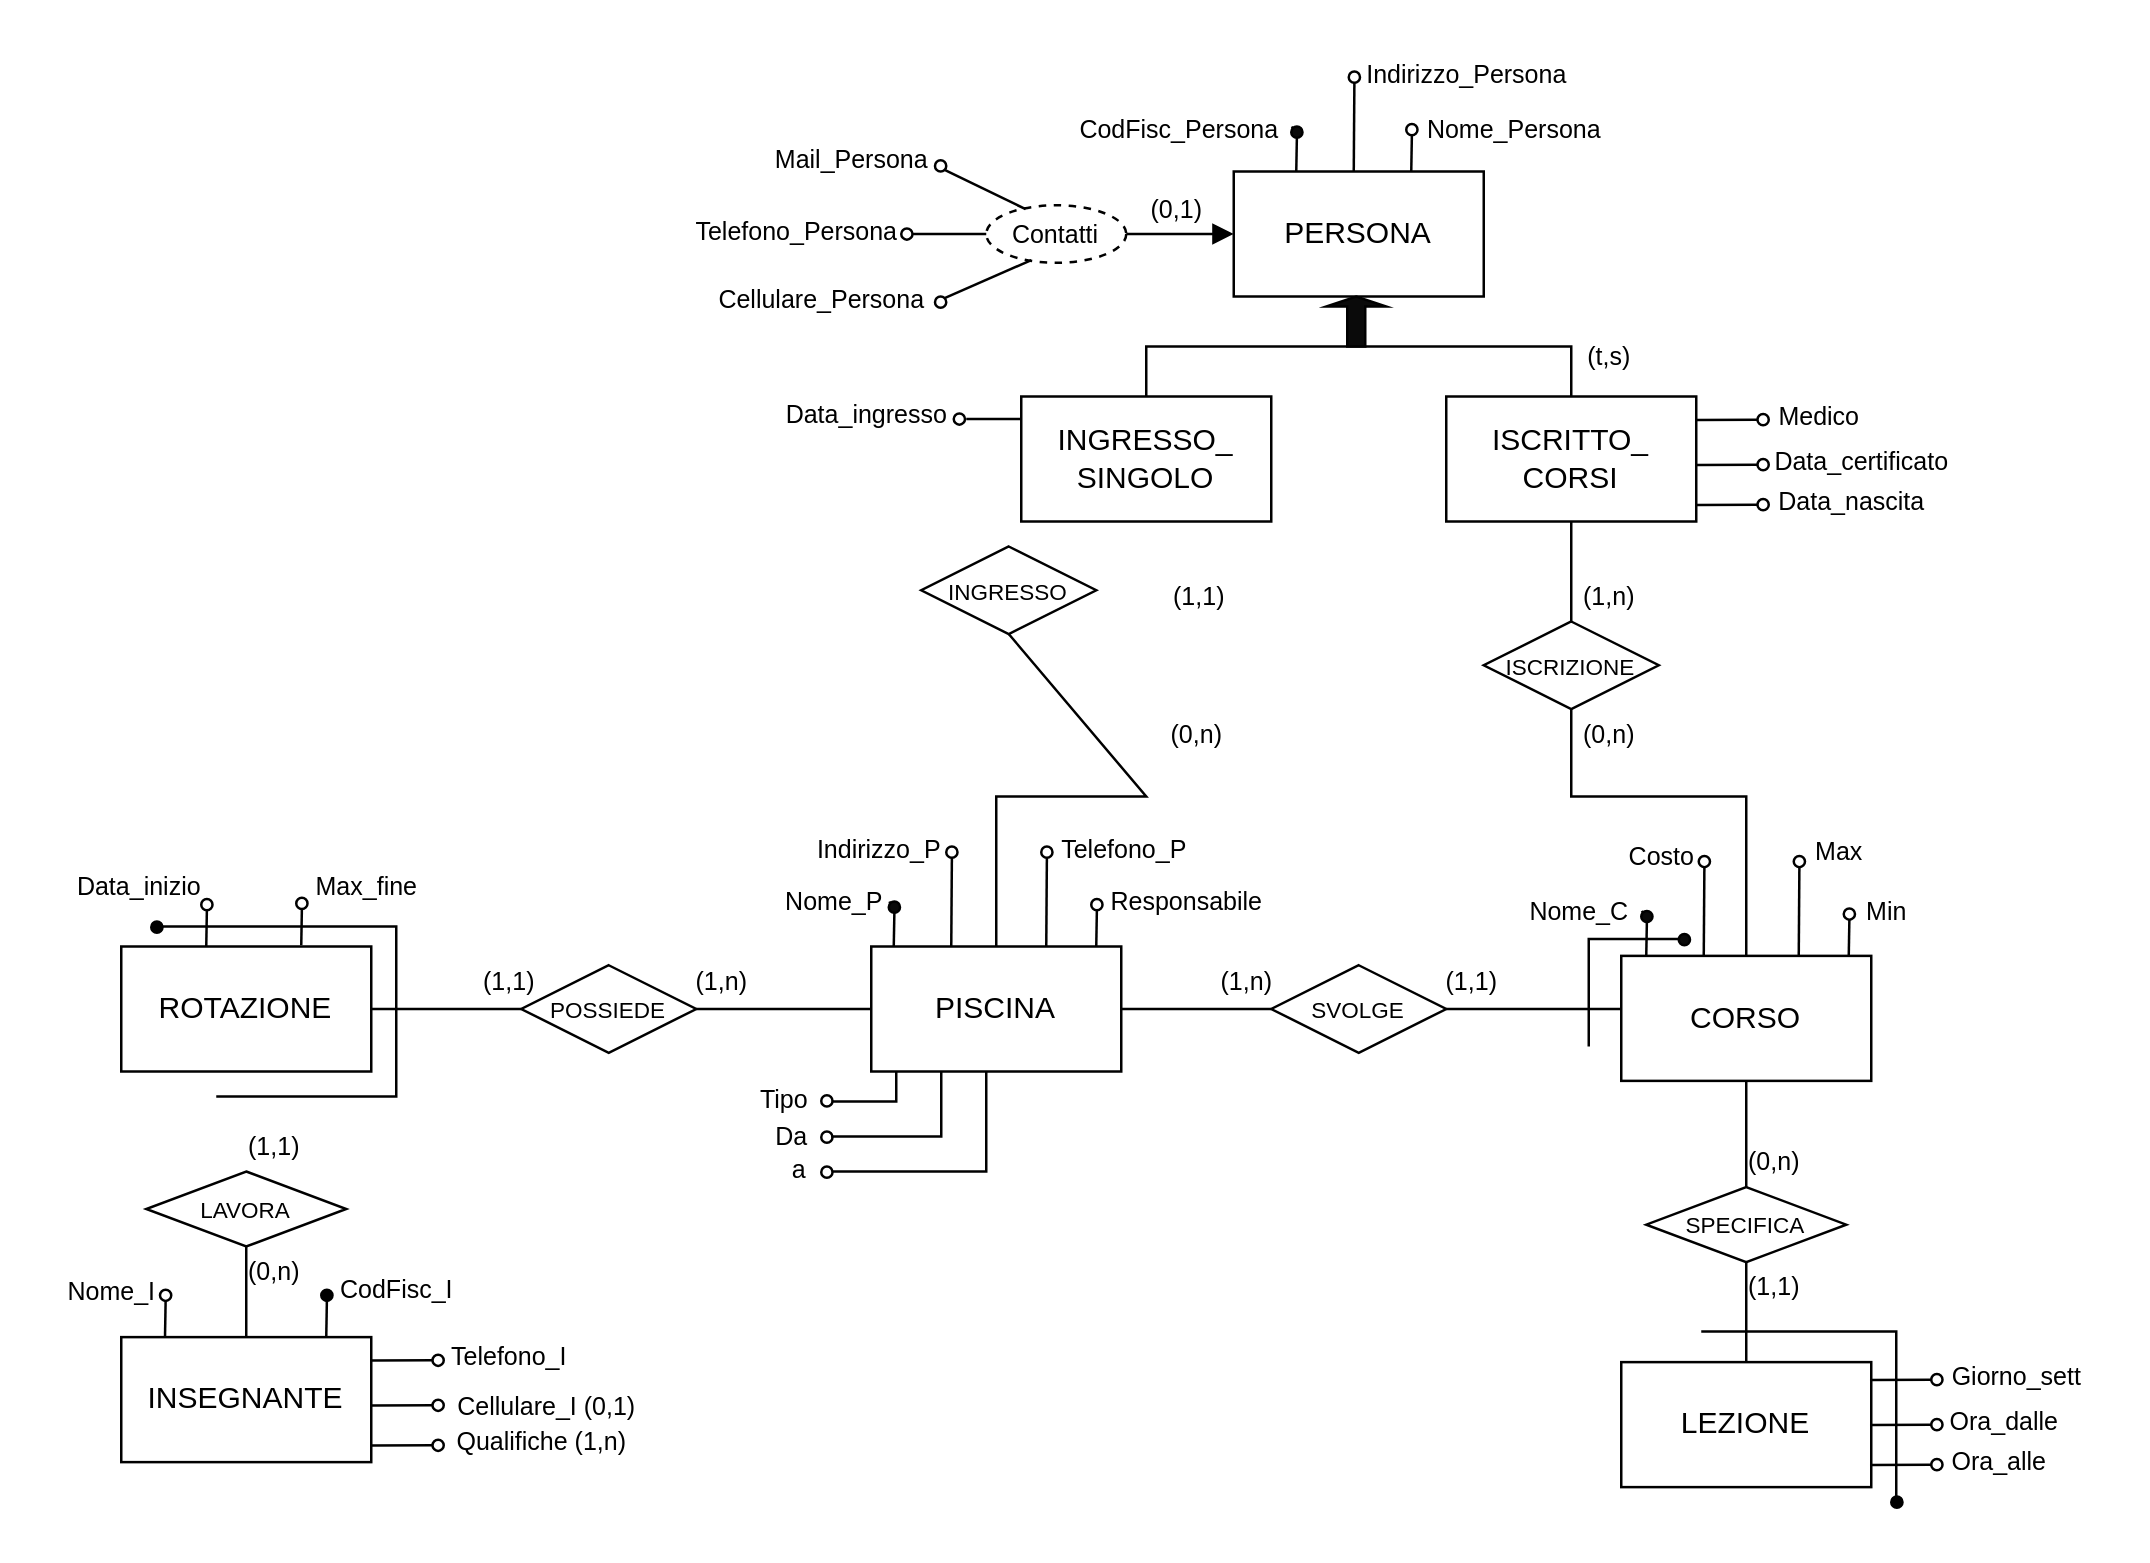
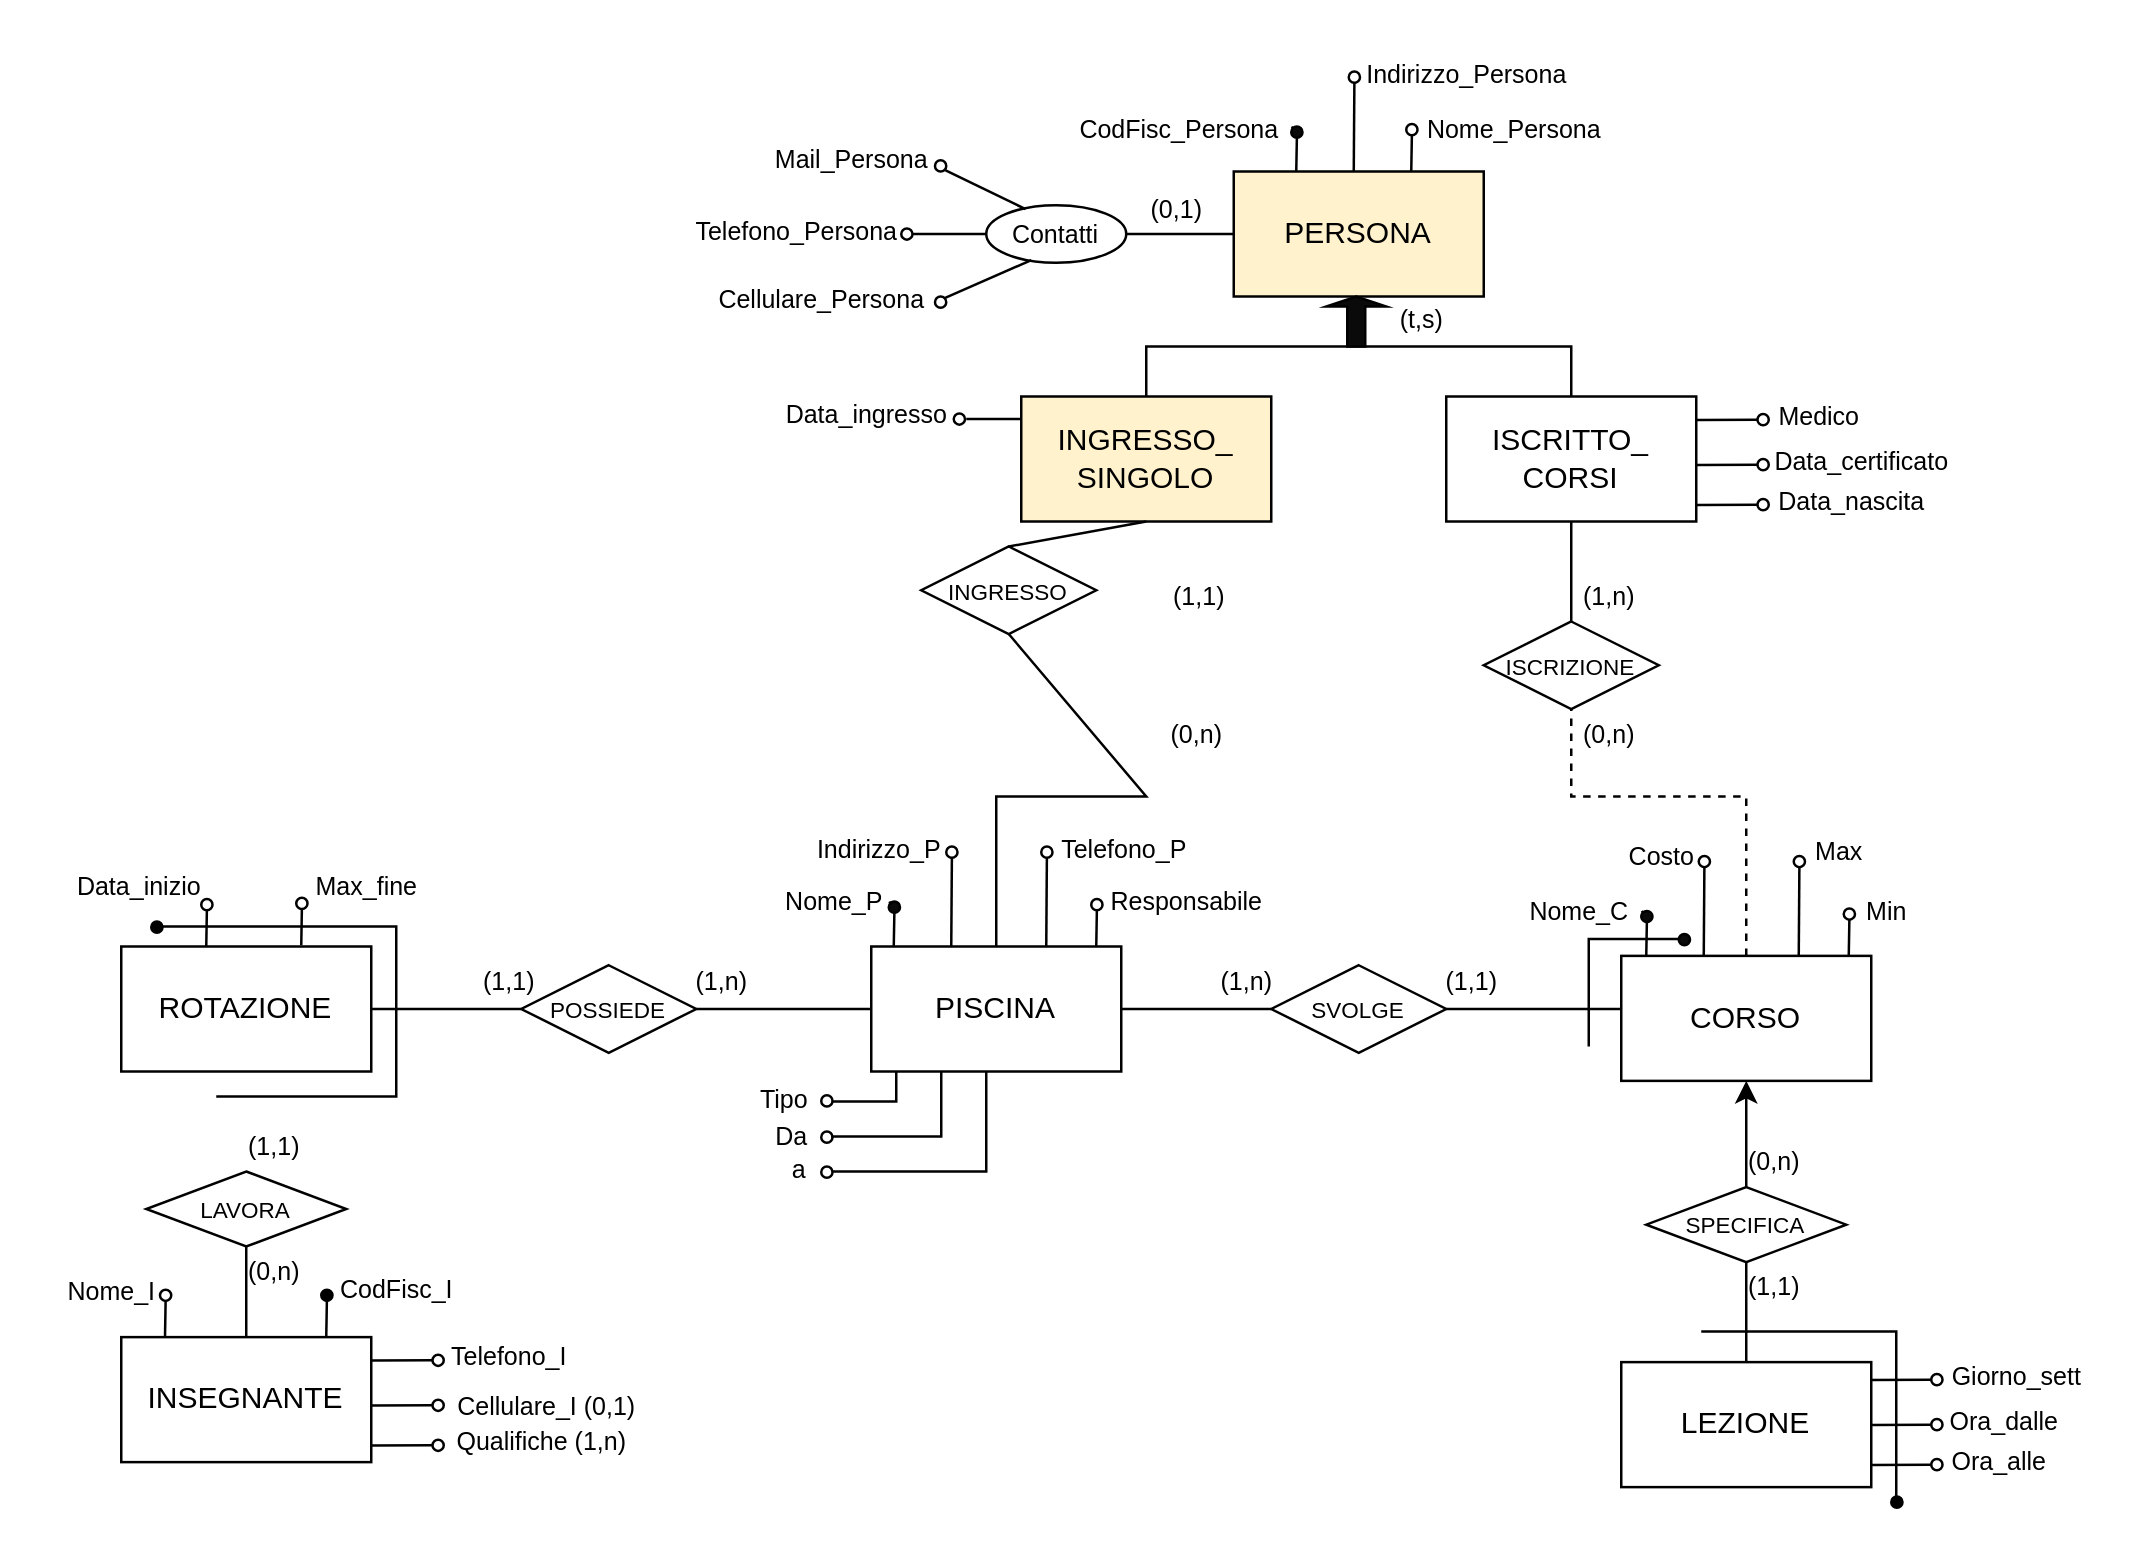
node "Contatti": style dashed -> solid
edge "Contatti" -> "PERSONA": arrowhead block -> none
node "PERSONA": fillcolor #ffffff -> #fff2cc
node "(t,s)": moved (1609, 356) -> (1421, 319)
node "INGRESSO_ SINGOLO": fillcolor #ffffff -> #fff2cc
edge "INGRESSO_ SINGOLO" -- "INGRESSO": added
edge "ISCRIZIONE" -- "CORSO": style solid -> dashed
edge "CORSO" -- "SPECIFICA": arrowhead none -> classic
